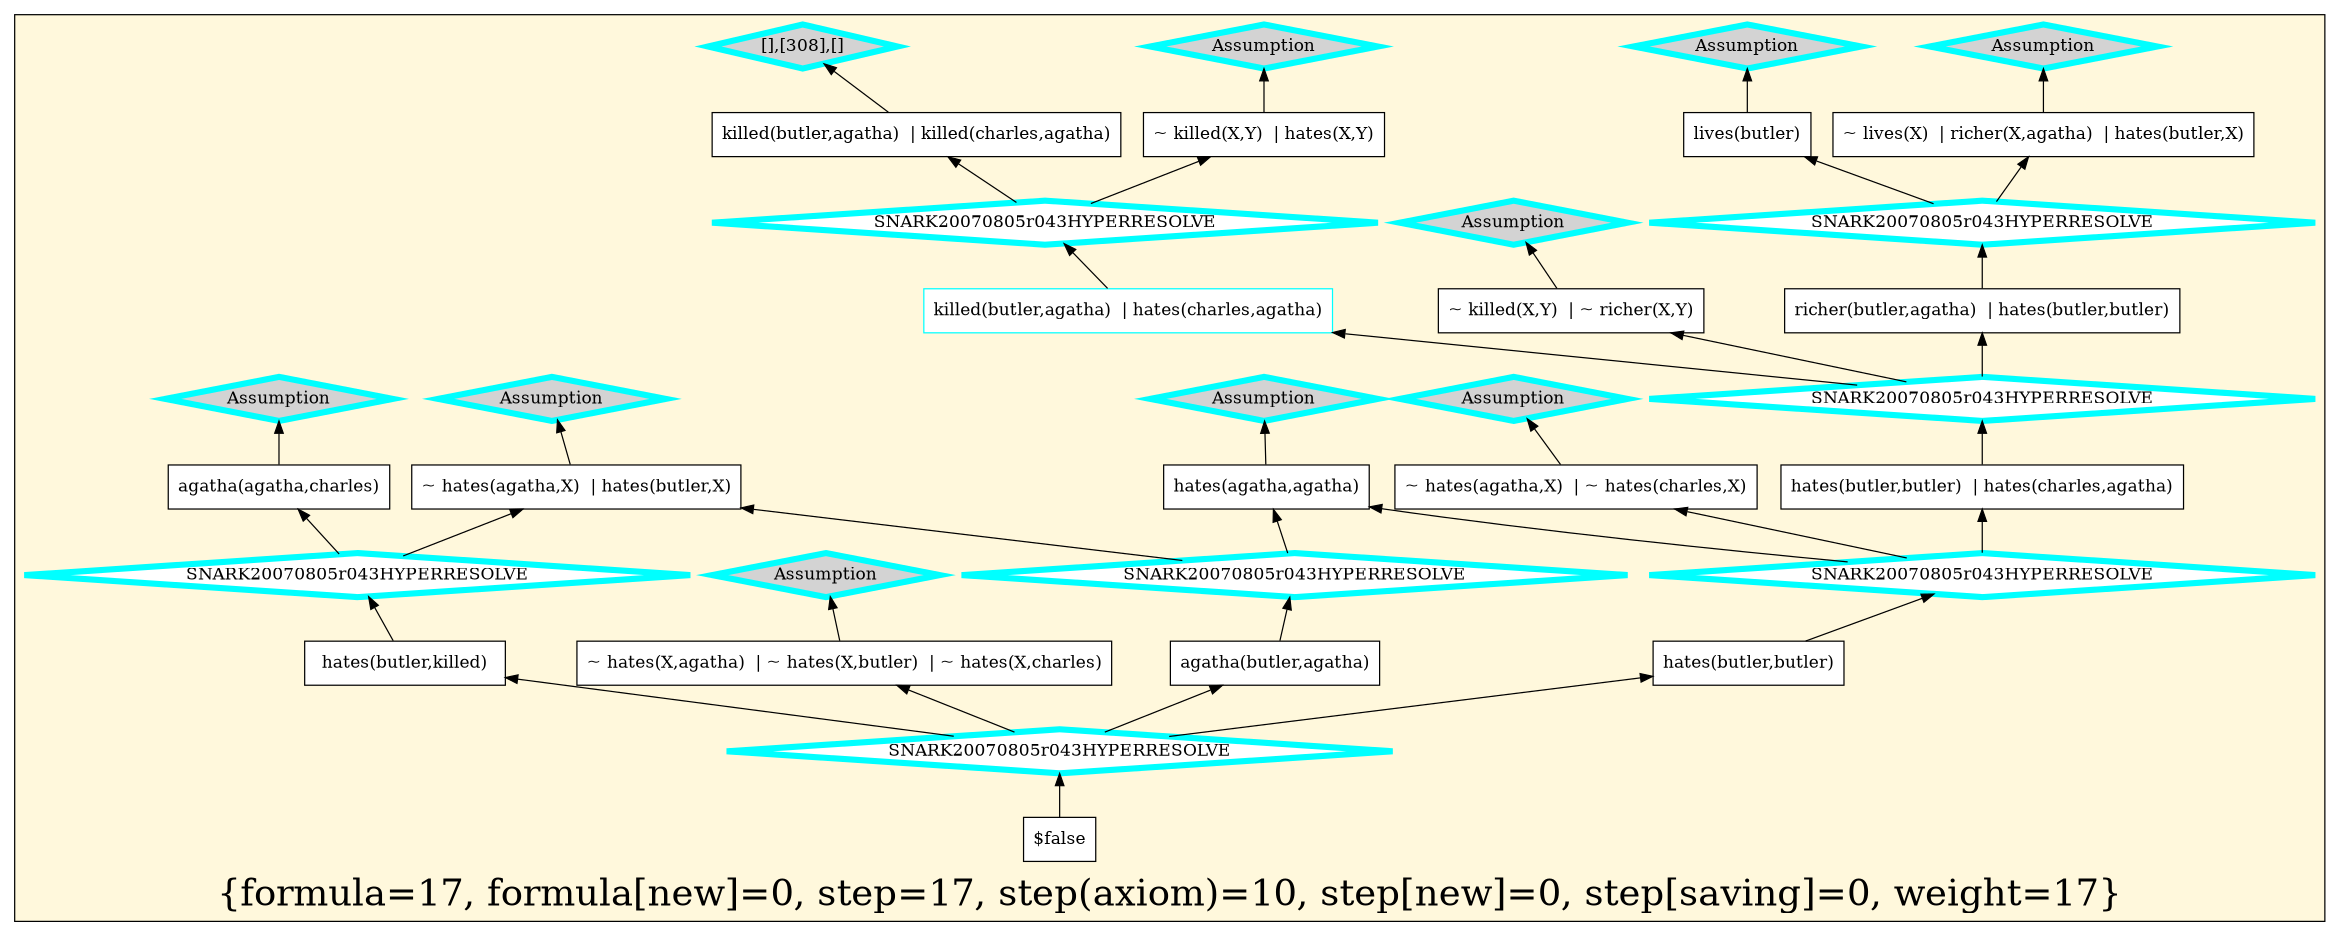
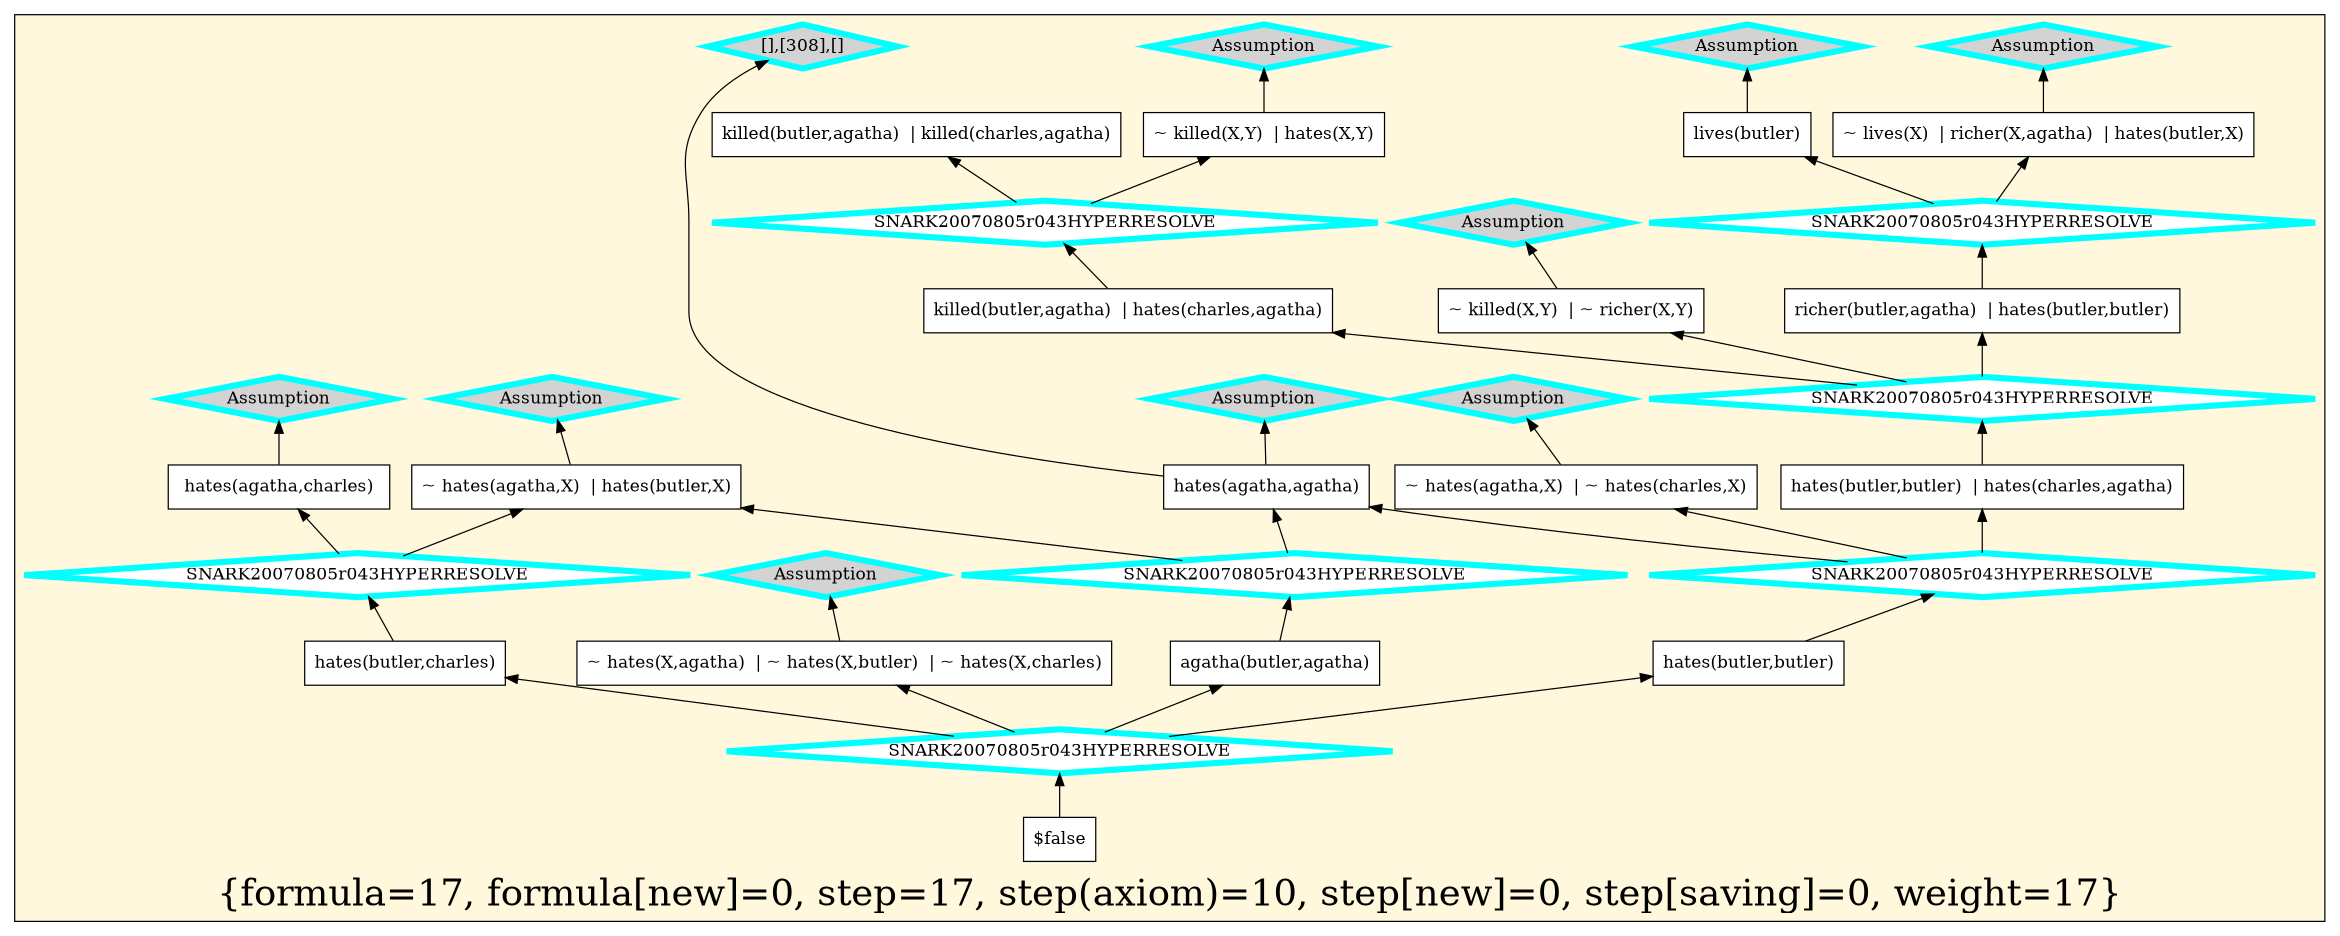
edge "killed(butler,agatha)  | killed(charles,agatha)" -> "[],[308],[]": now "hates(agatha,agatha)" -> "[],[308],[]"
node "killed(butler,agatha)  | hates(charles,agatha)": color cyan -> black
node "agatha(agatha,charles)": label "agatha(agatha,charles)" -> "hates(agatha,charles)"
node "hates(butler,killed)": label "hates(butler,killed)" -> "hates(butler,charles)"
